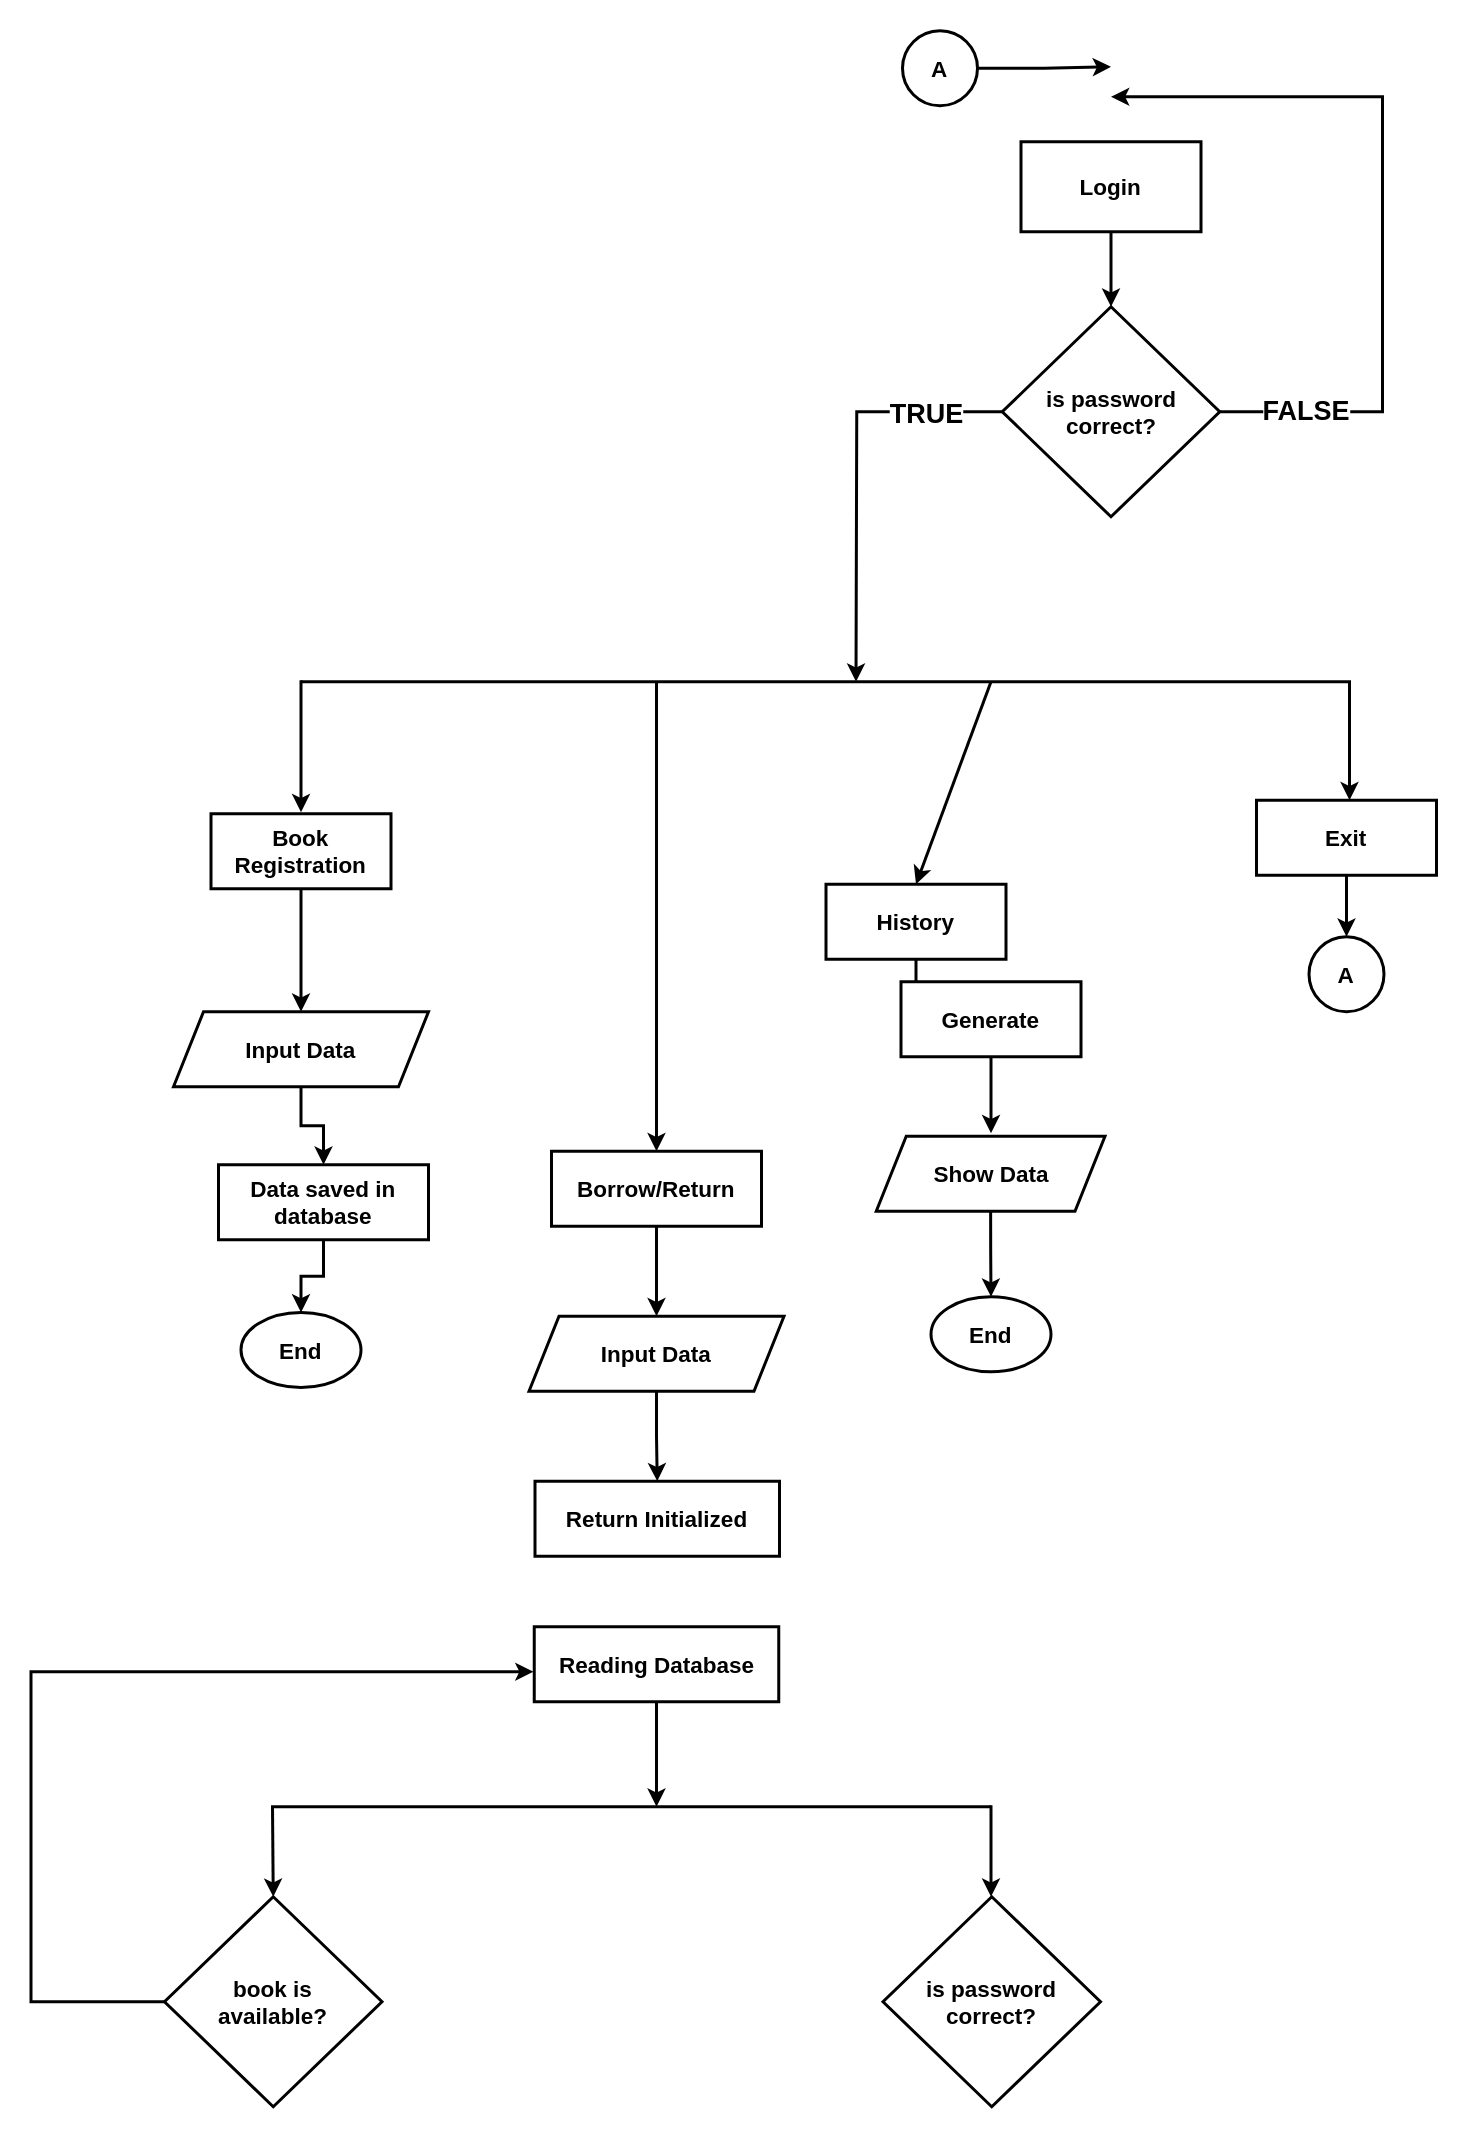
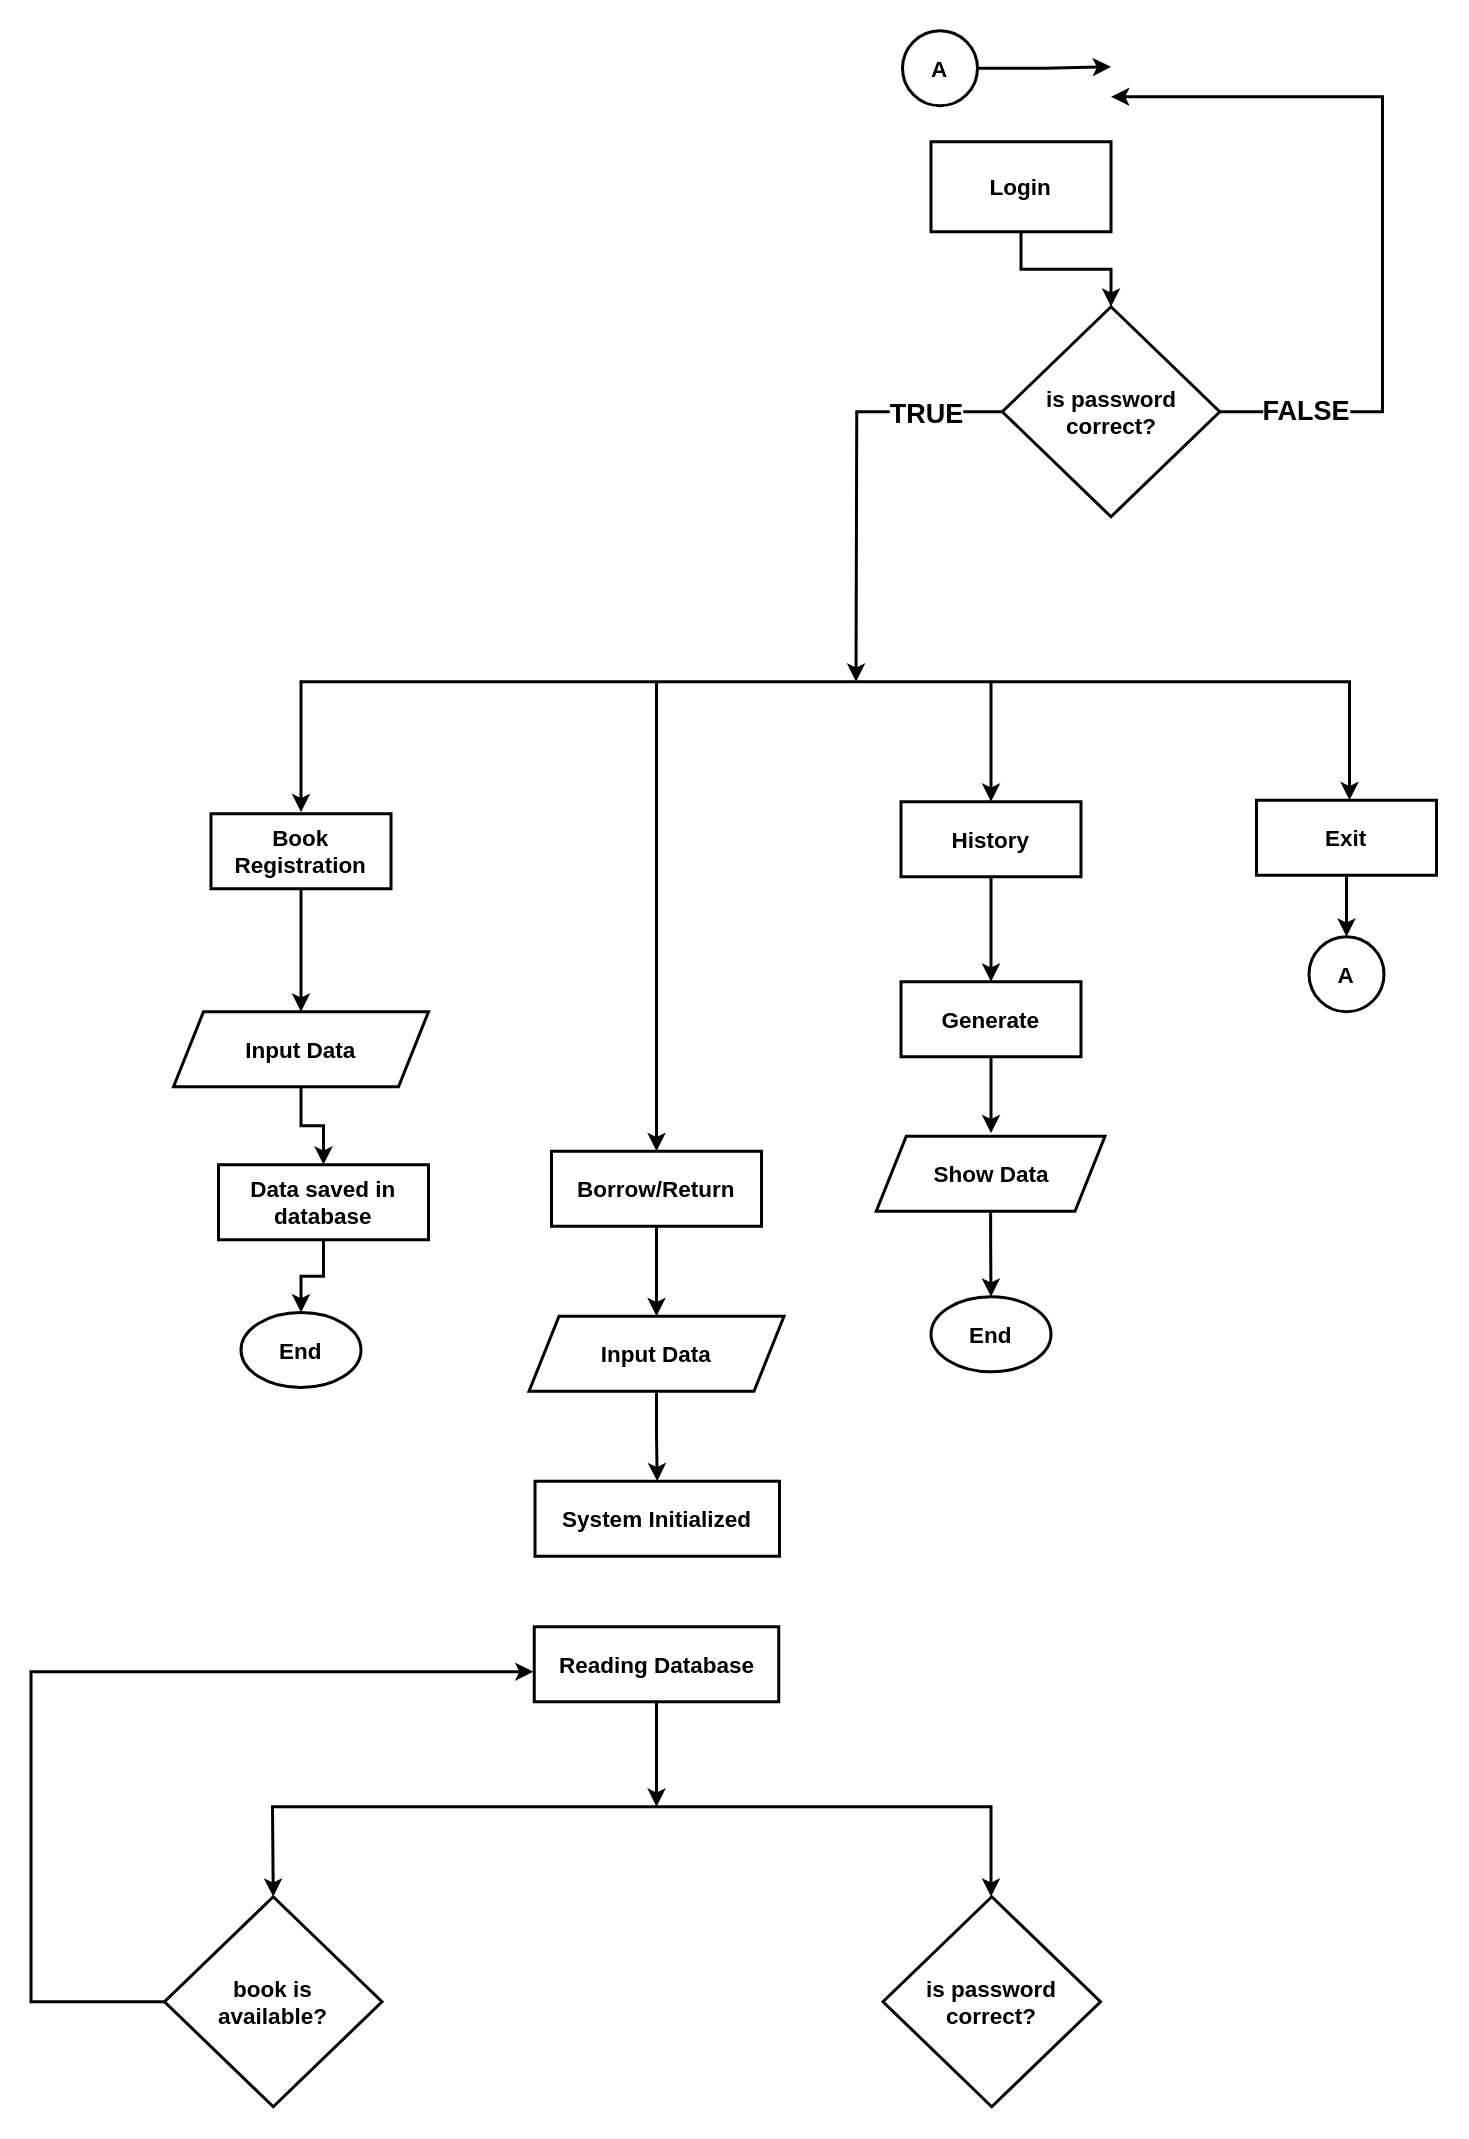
node "Login": moved (1111, 187) -> (1021, 187)
node "History": moved (916, 922) -> (991, 839)
node "Return Initialized": label "Return Initialized" -> "System Initialized"
